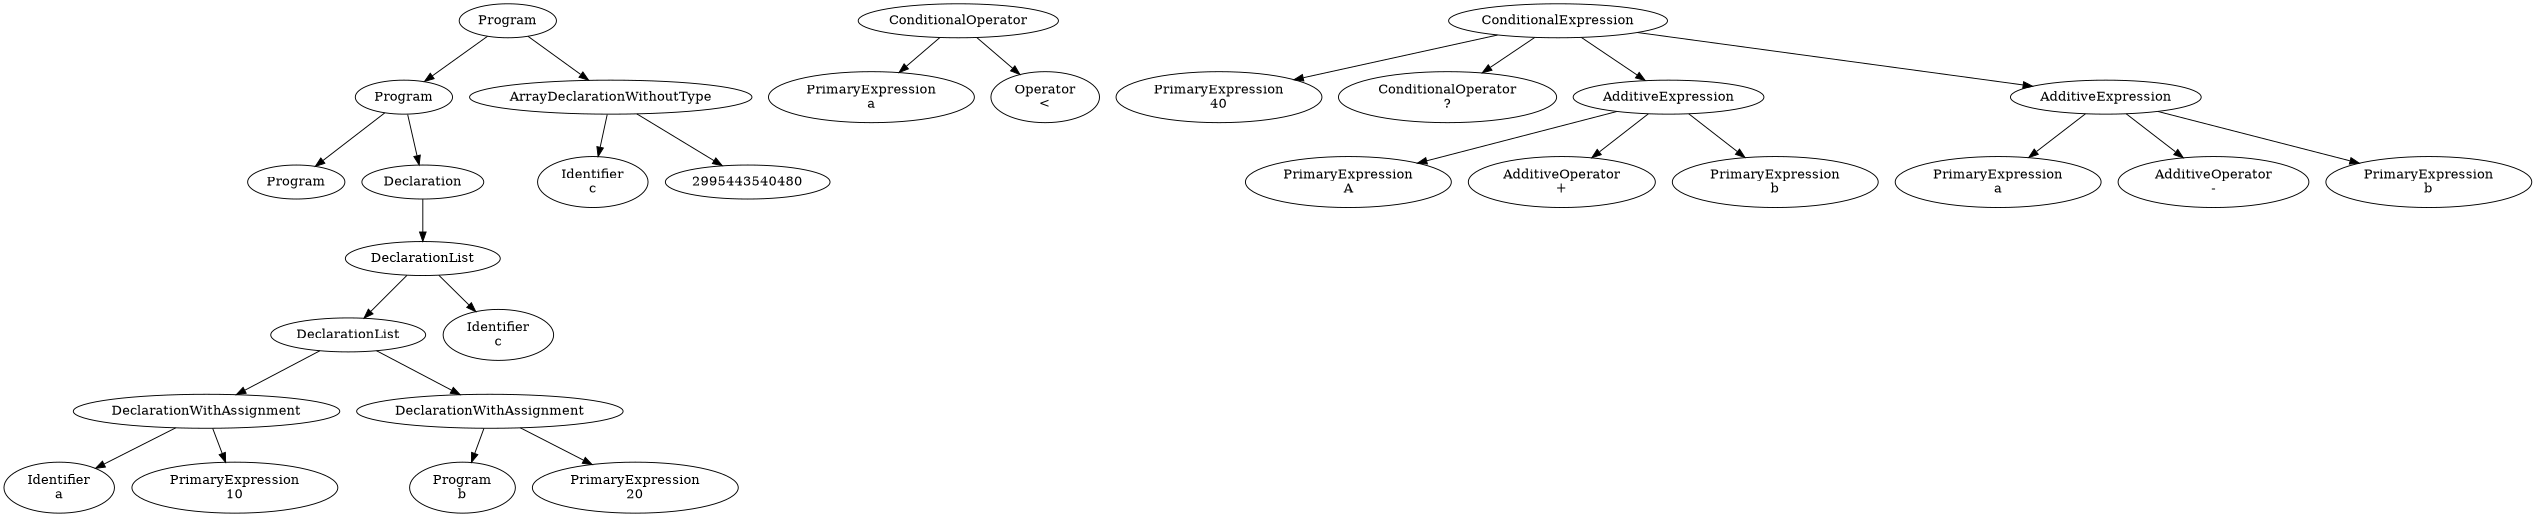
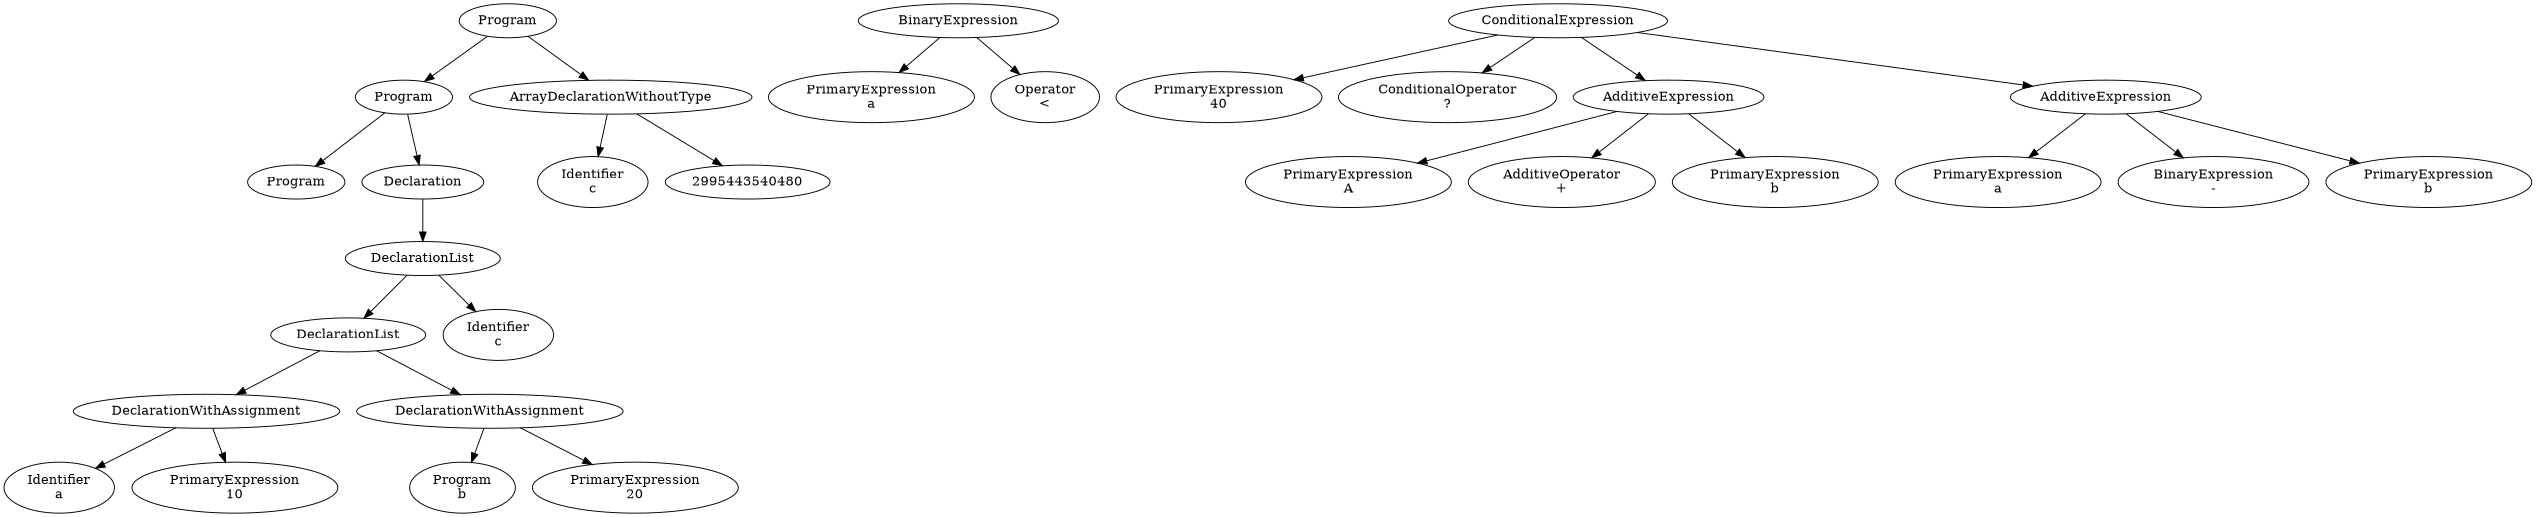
node "ConditionalOperator": label "ConditionalOperator" -> "BinaryExpression"
node "AdditiveOperator -": label "AdditiveOperator -" -> "BinaryExpression -"
